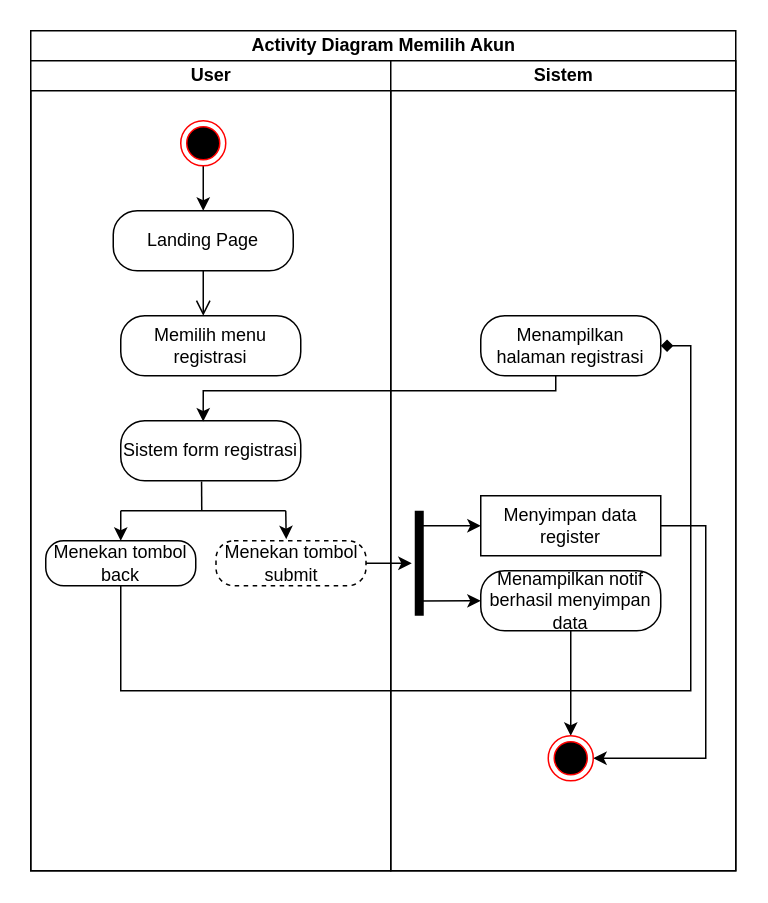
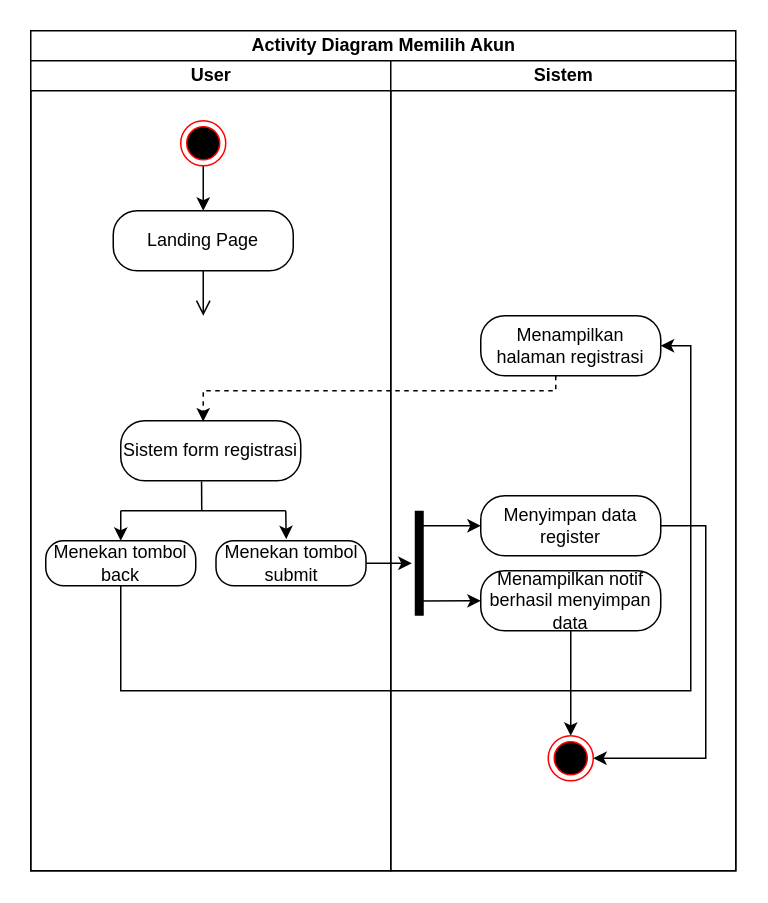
node "Memilih menu registrasi": removed
edge "Menekan tombol back" -> "Menampilkan halaman registrasi": arrowhead diamond -> classic
edge "Menampilkan halaman registrasi" -> "Sistem form registrasi": style solid -> dashed
node "Menyimpan data register": shape rectangle -> rounded rectangle
node "Menekan tombol submit": style dashed -> solid
